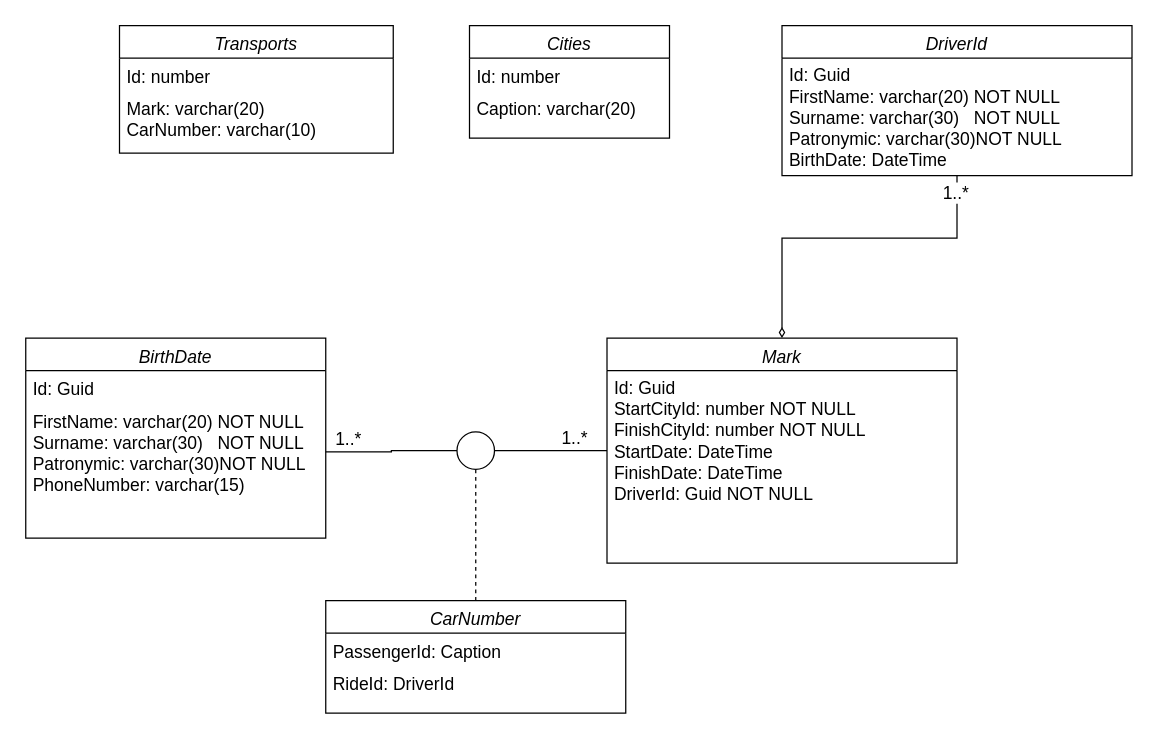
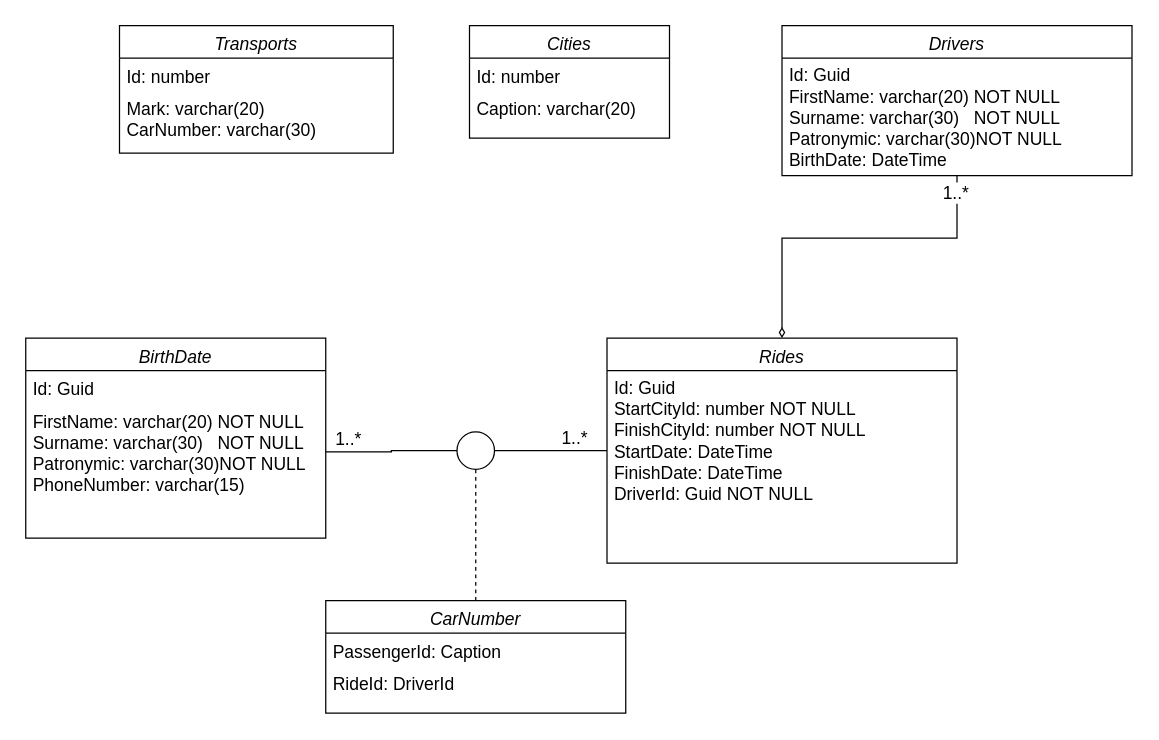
node "DriverId": label "DriverId" -> "Drivers"
node "Mark: varchar(20) CarNumber: varchar(10)": label "Mark: varchar(20) CarNumber: varchar(10)" -> "Mark: varchar(20) CarNumber: varchar(30)"
node "Mark": label "Mark" -> "Rides"
